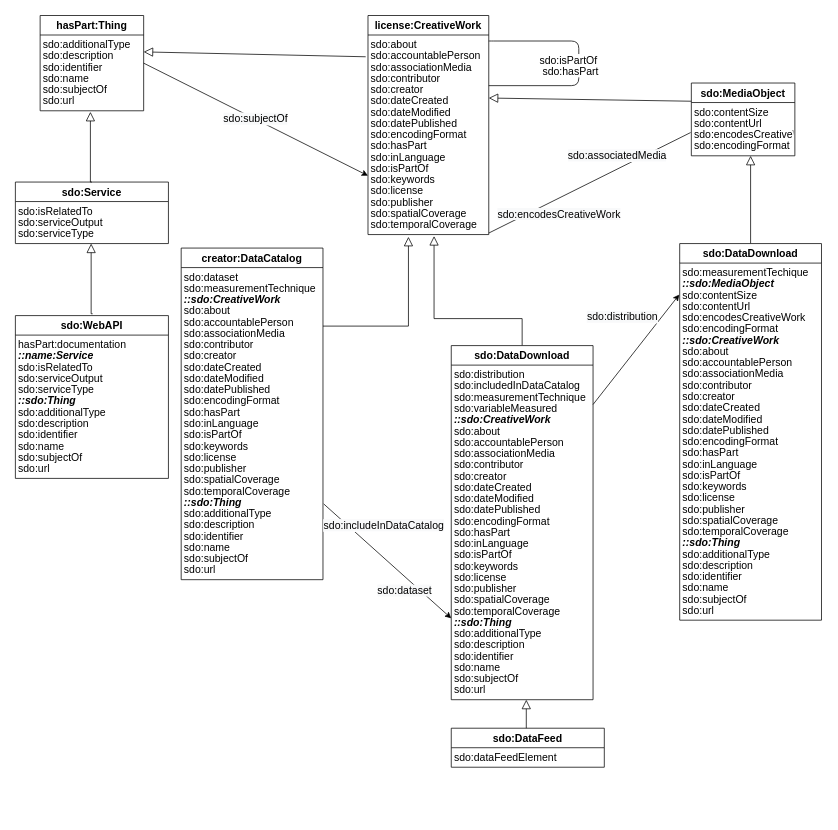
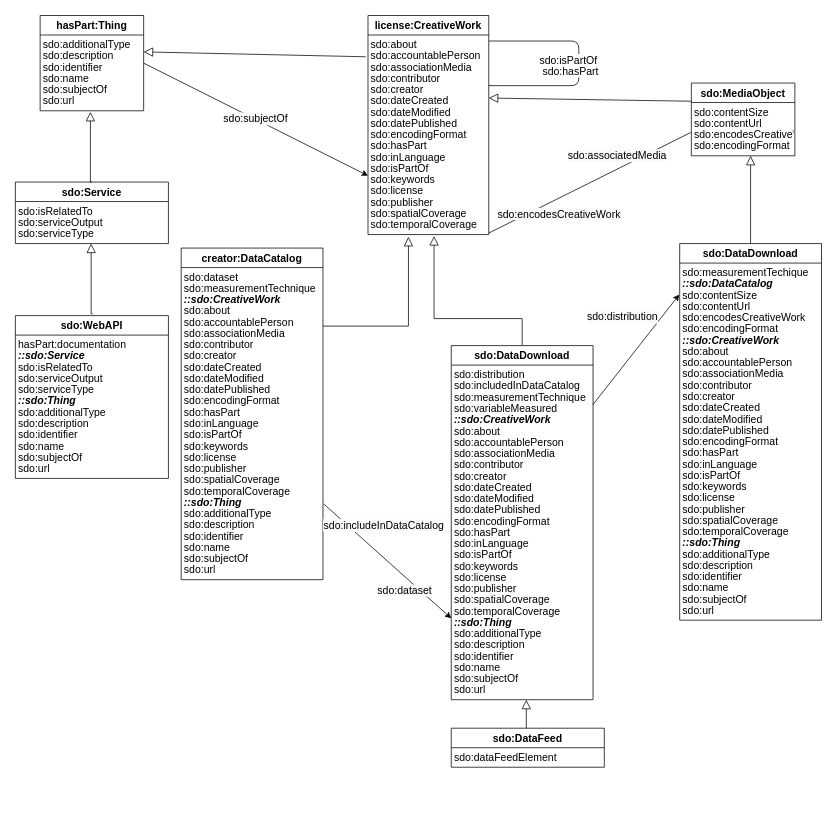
node "::sdo:MediaObject": label "::sdo:MediaObject" -> "::sdo:DataCatalog"
node "::name:Service": label "::name:Service" -> "::sdo:Service"
